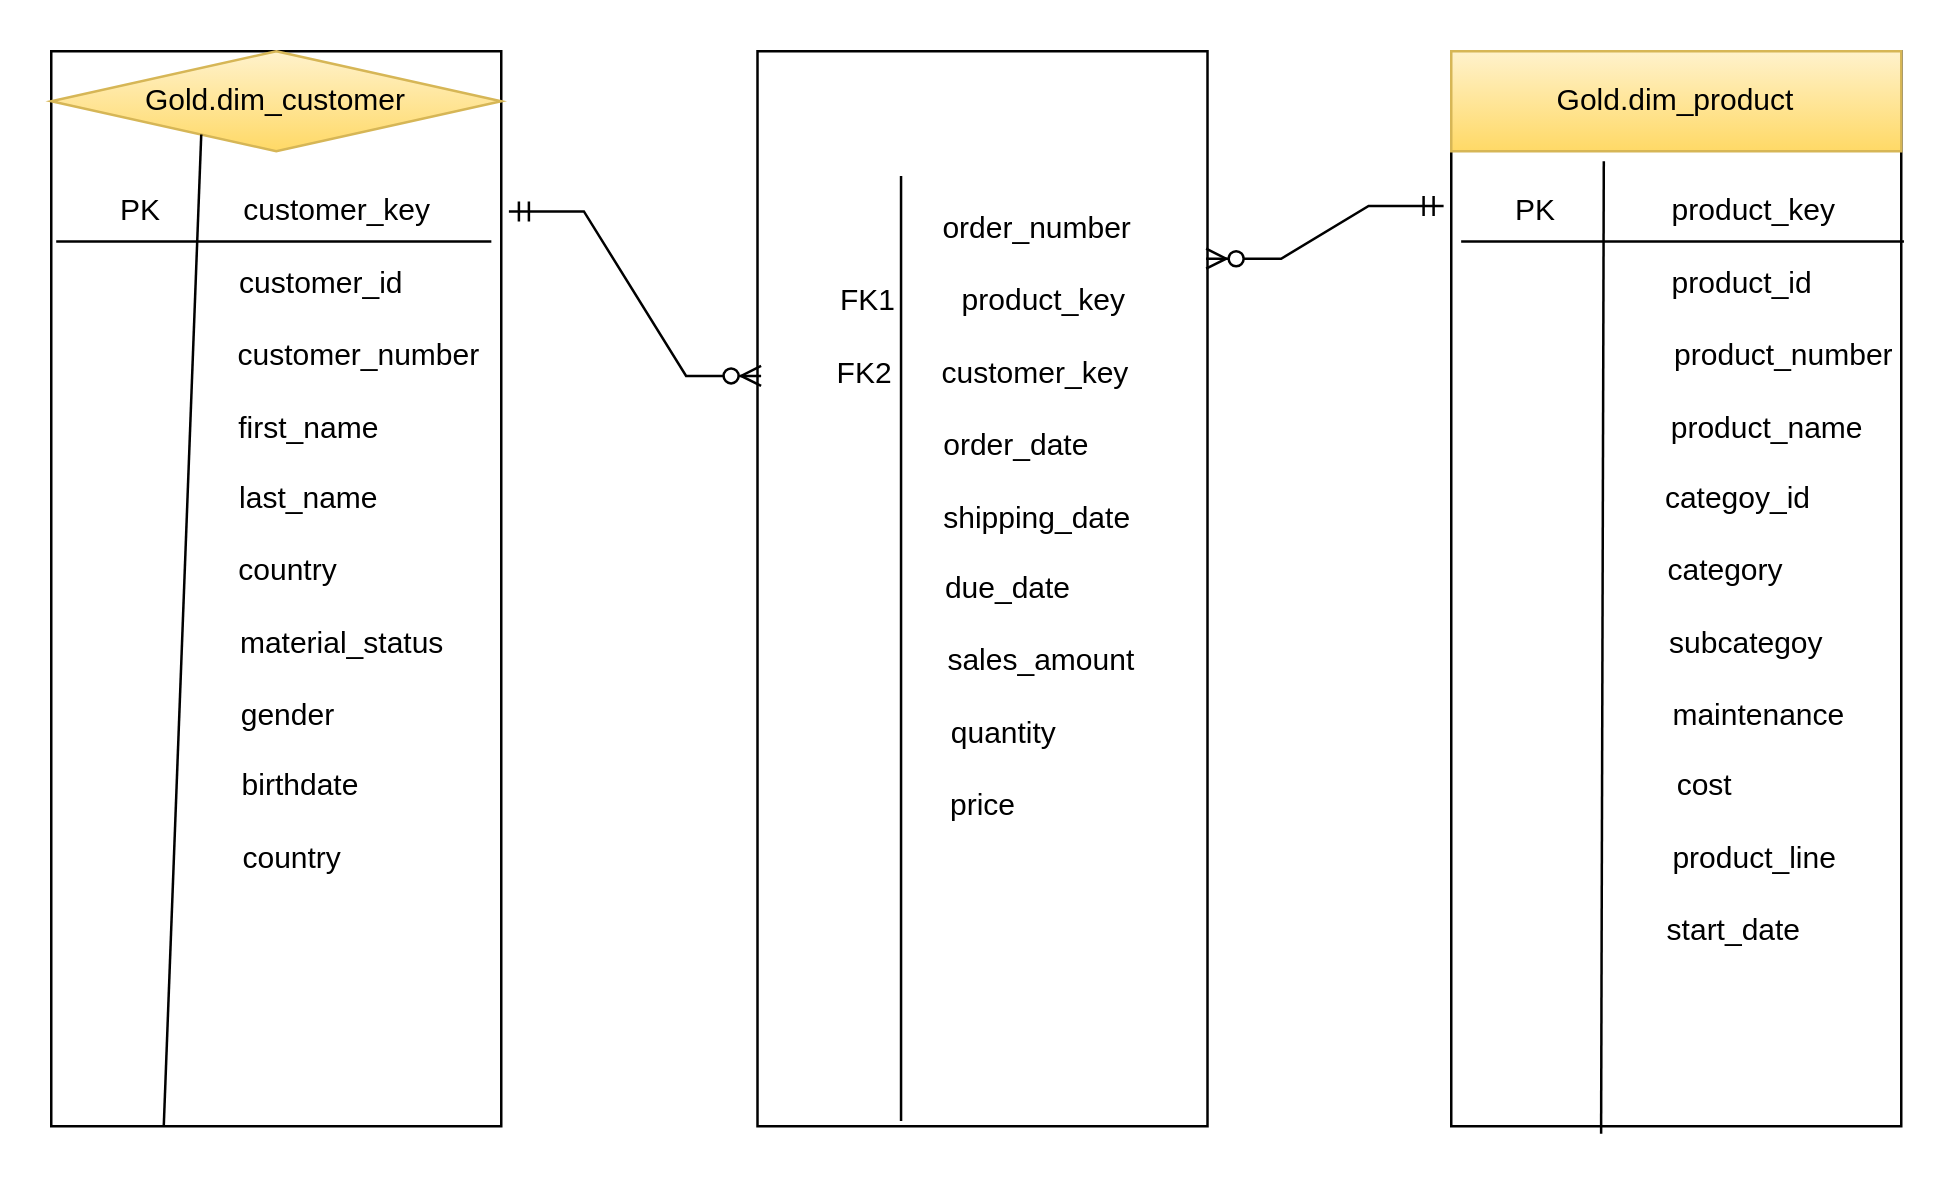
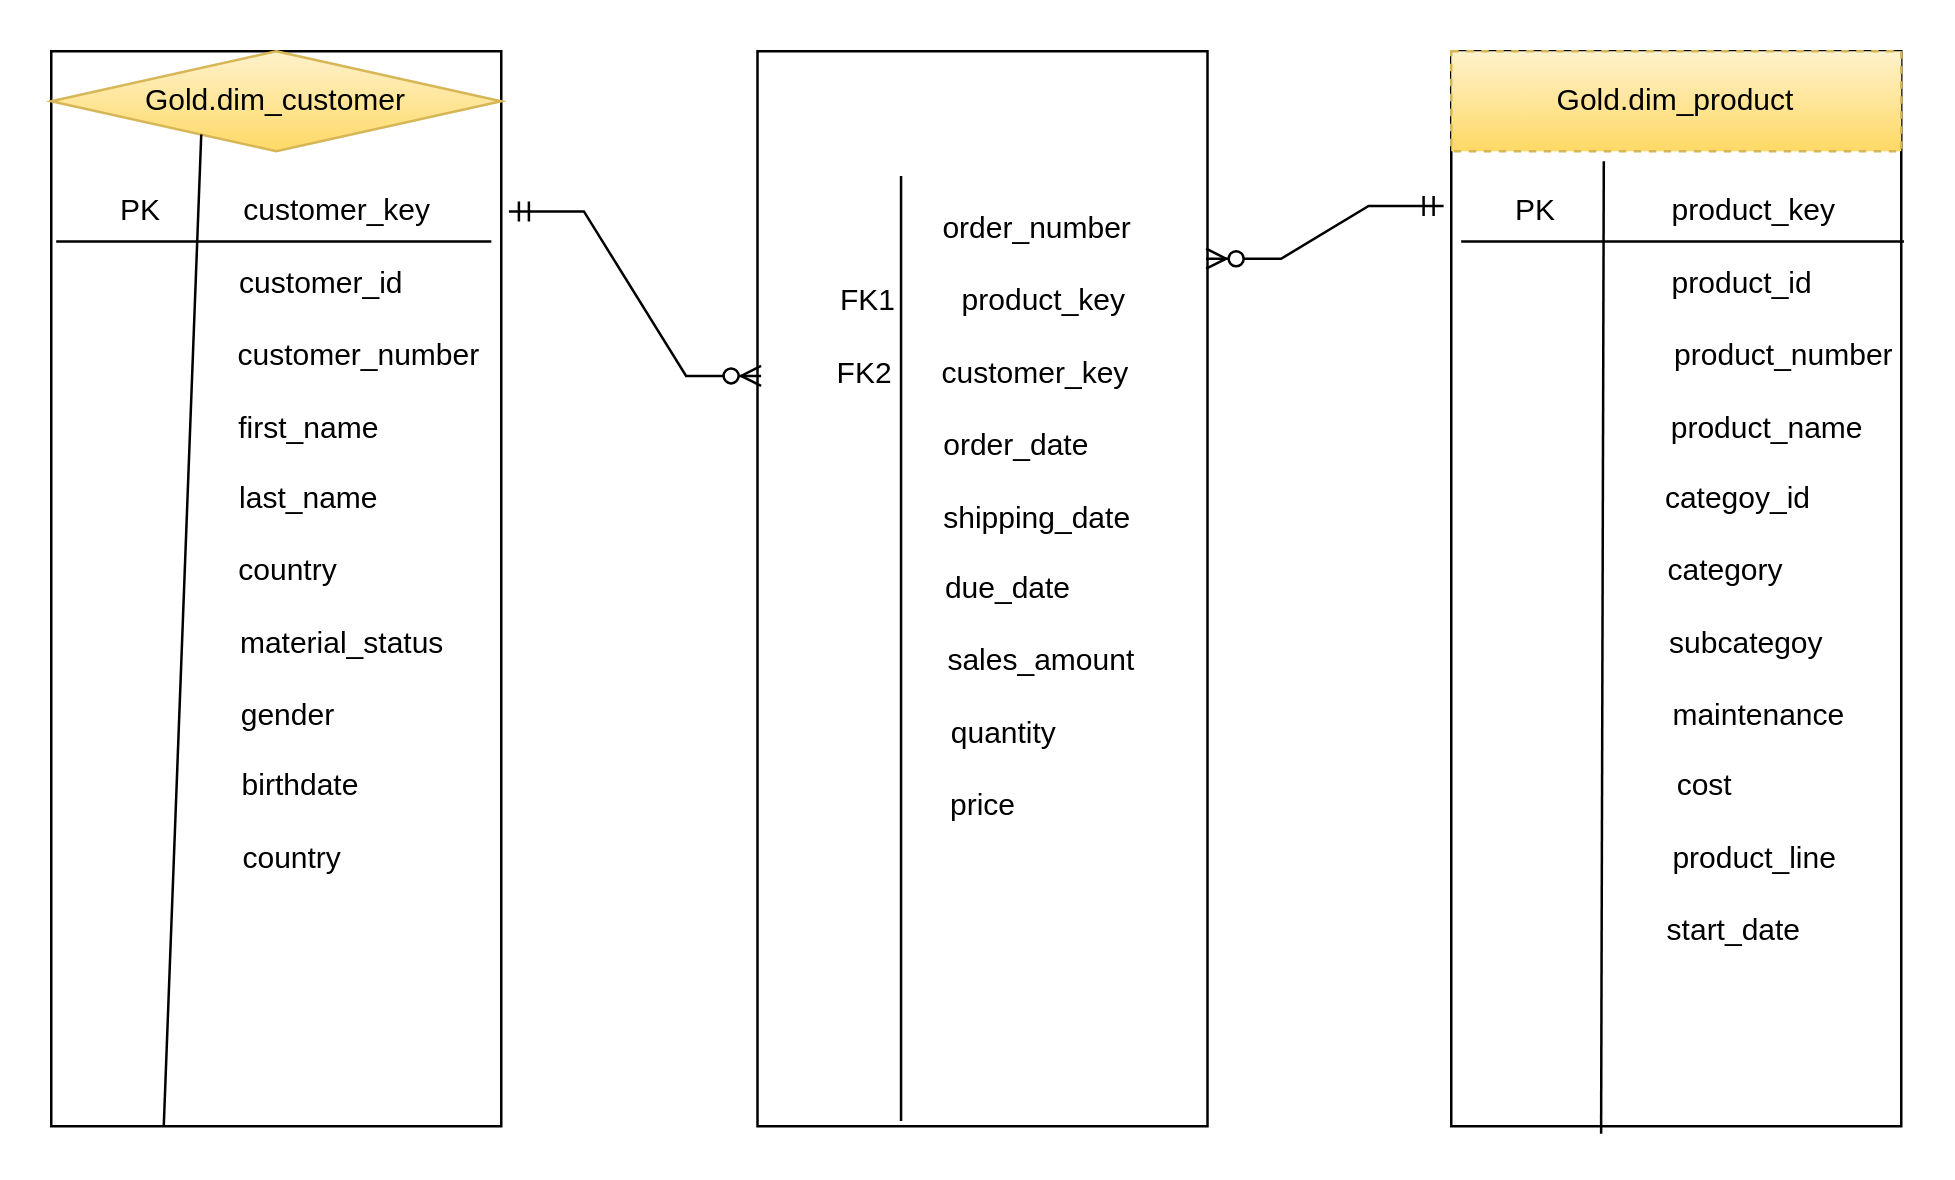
node "Gold.dim_product": style solid -> dashed
